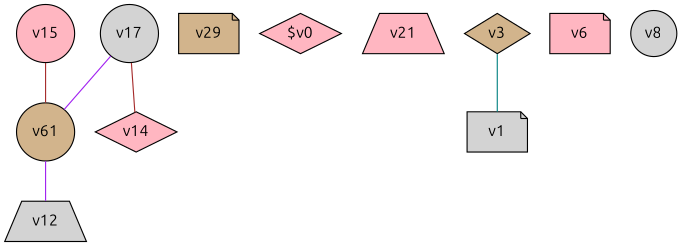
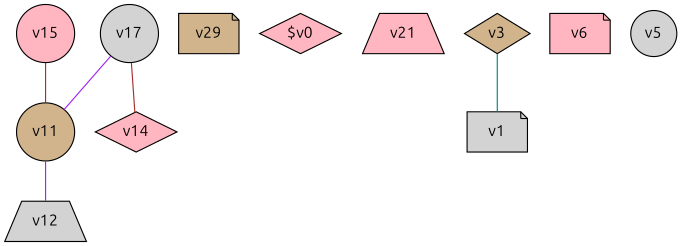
node "v8": label "v8" -> "v5"
node "v61": label "v61" -> "v11"
